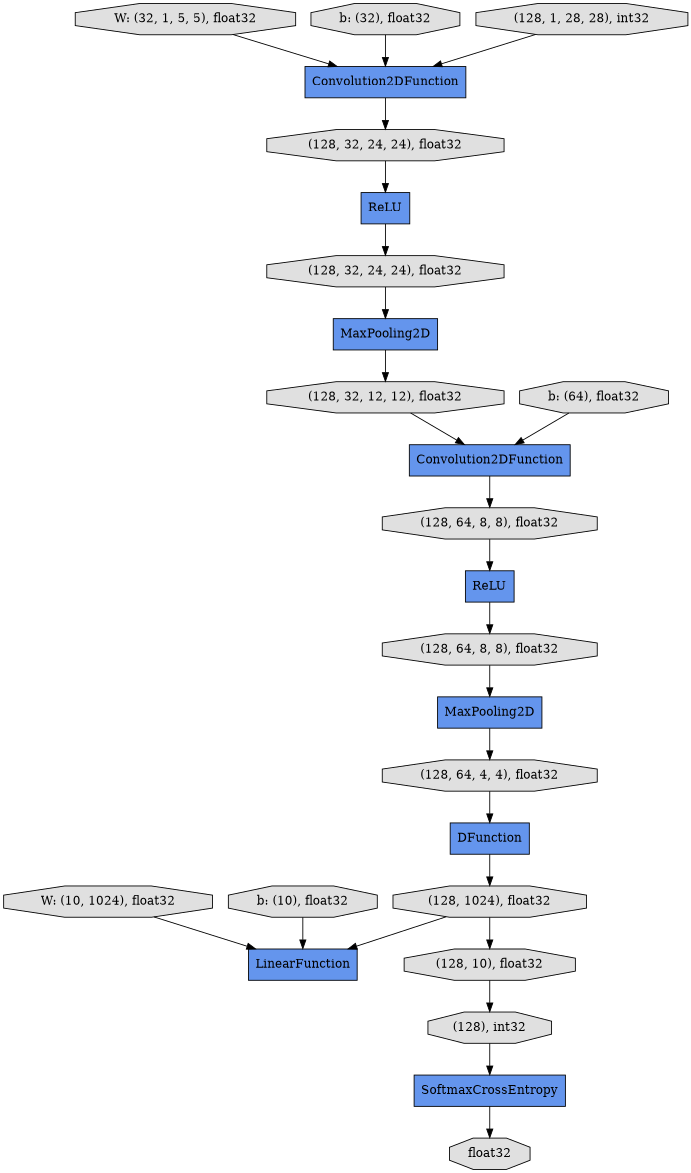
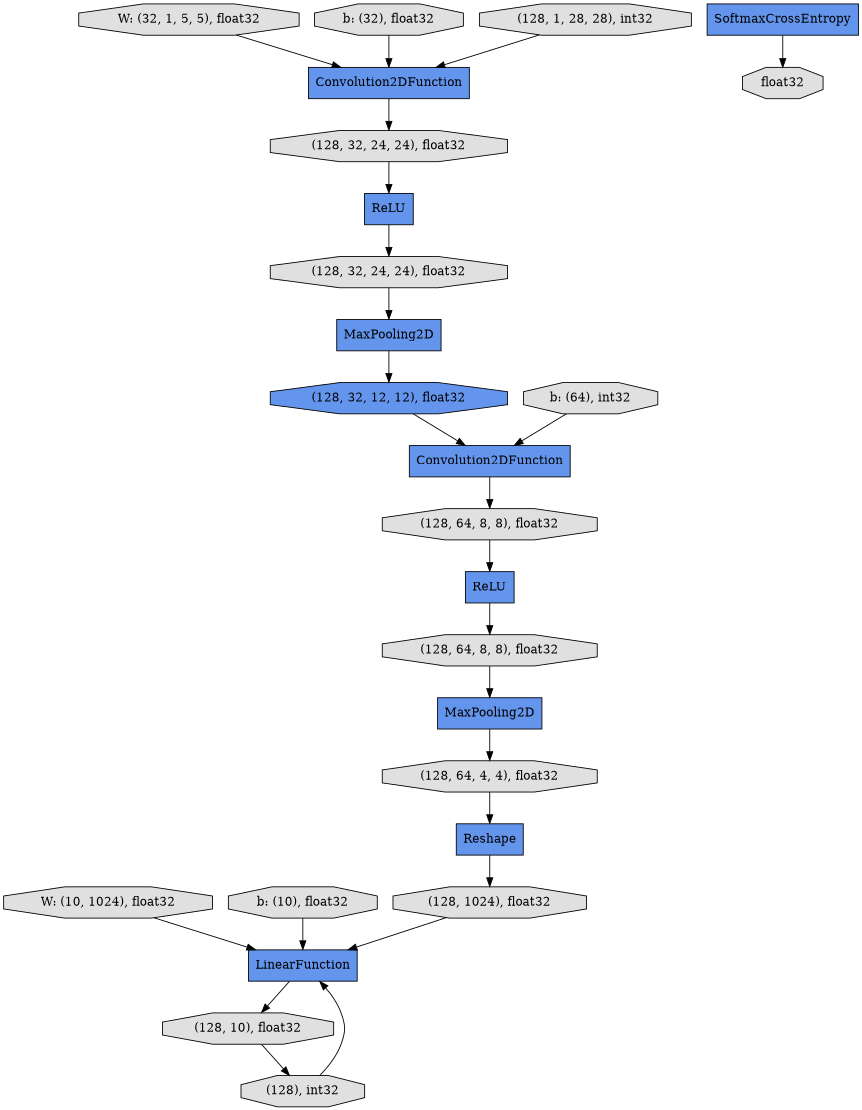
node "(128, 32, 12, 12), float32": fillcolor #e0e0e0 -> #6495ed
node "b: (64), float32": label "b: (64), float32" -> "b: (64), int32"
node "DFunction": label "DFunction" -> "Reshape"
edge "(128, 1024), float32" -> "(128, 10), float32": now "LinearFunction" -> "(128, 10), float32"
edge "(128), int32" -> "SoftmaxCrossEntropy": now "(128), int32" -> "LinearFunction"
